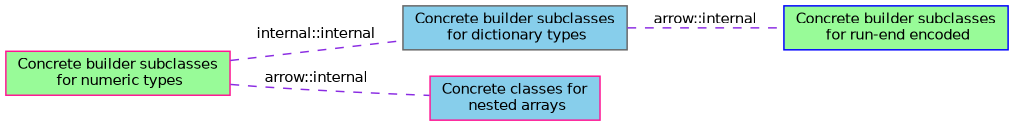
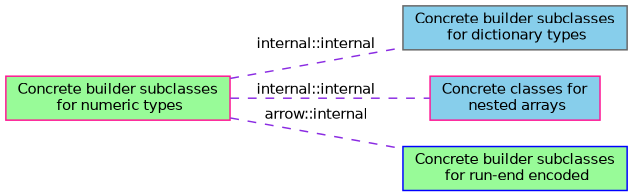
edge "Concrete builder subclasses for dictionary types" -- "Concrete builder subclasses for run-end encoded": now "Concrete builder subclasses for numeric types" -- "Concrete builder subclasses for run-end encoded"
edge "Concrete builder subclasses for numeric types" -- "Concrete classes for nested arrays": label "arrow::internal" -> "internal::internal"
